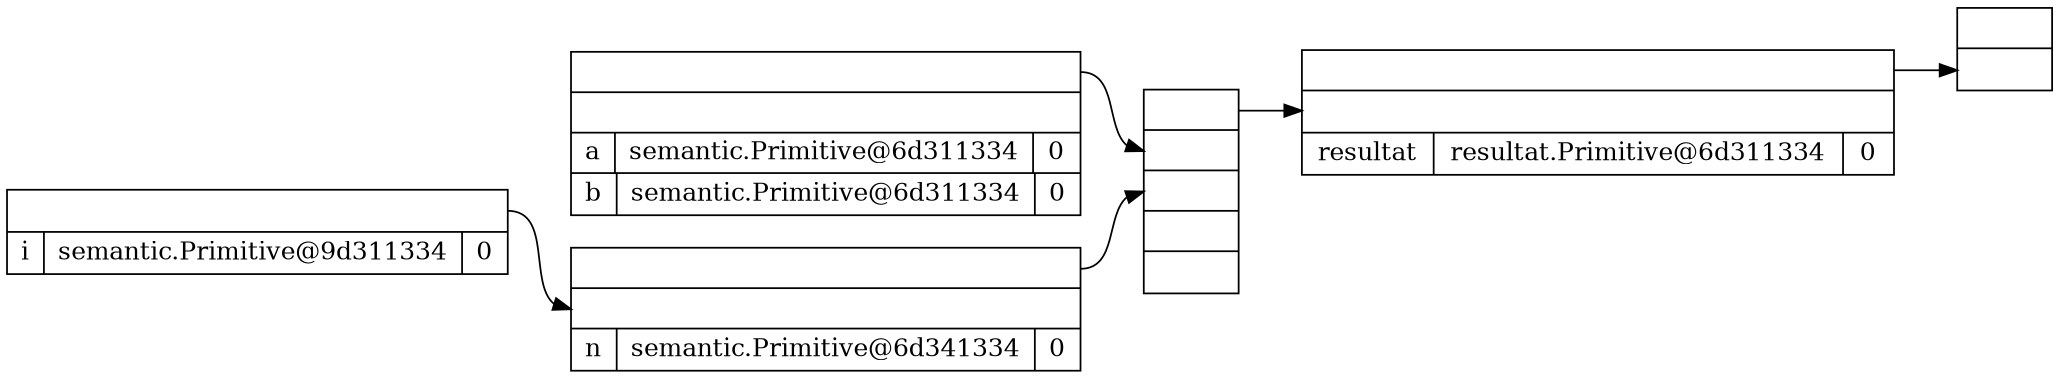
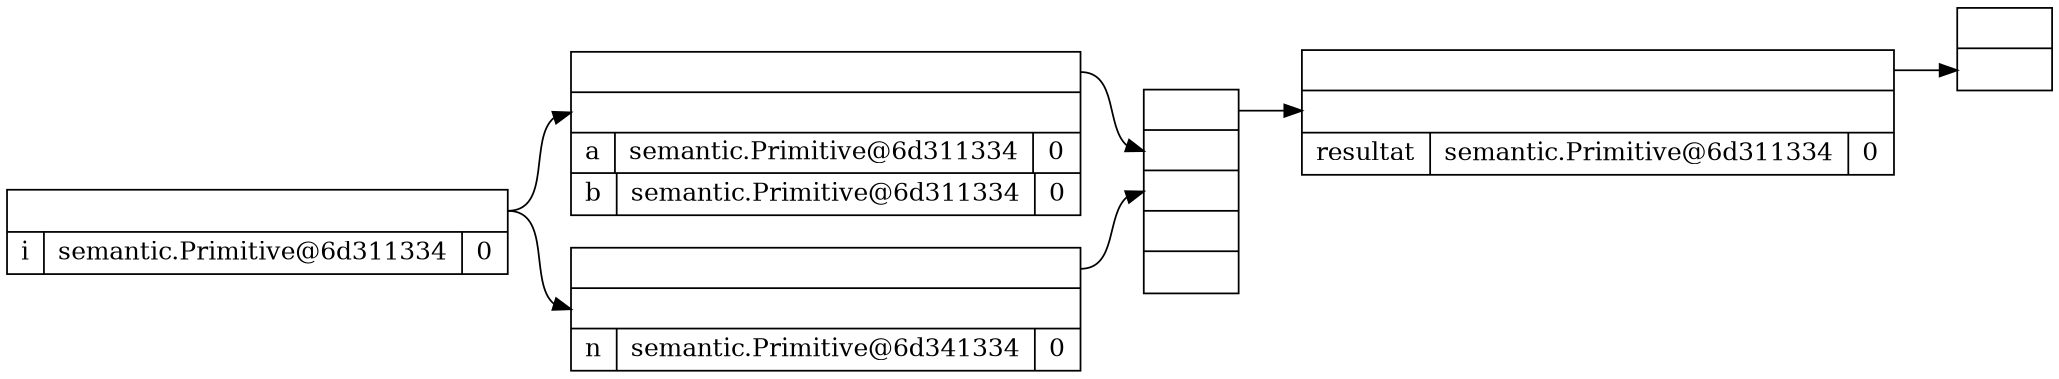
node "resultat": text "resultat.Primitive@6d311334" -> "semantic.Primitive@6d311334"
edge "i" -> "a": added
node "i": text "semantic.Primitive@9d311334" -> "semantic.Primitive@6d311334"
